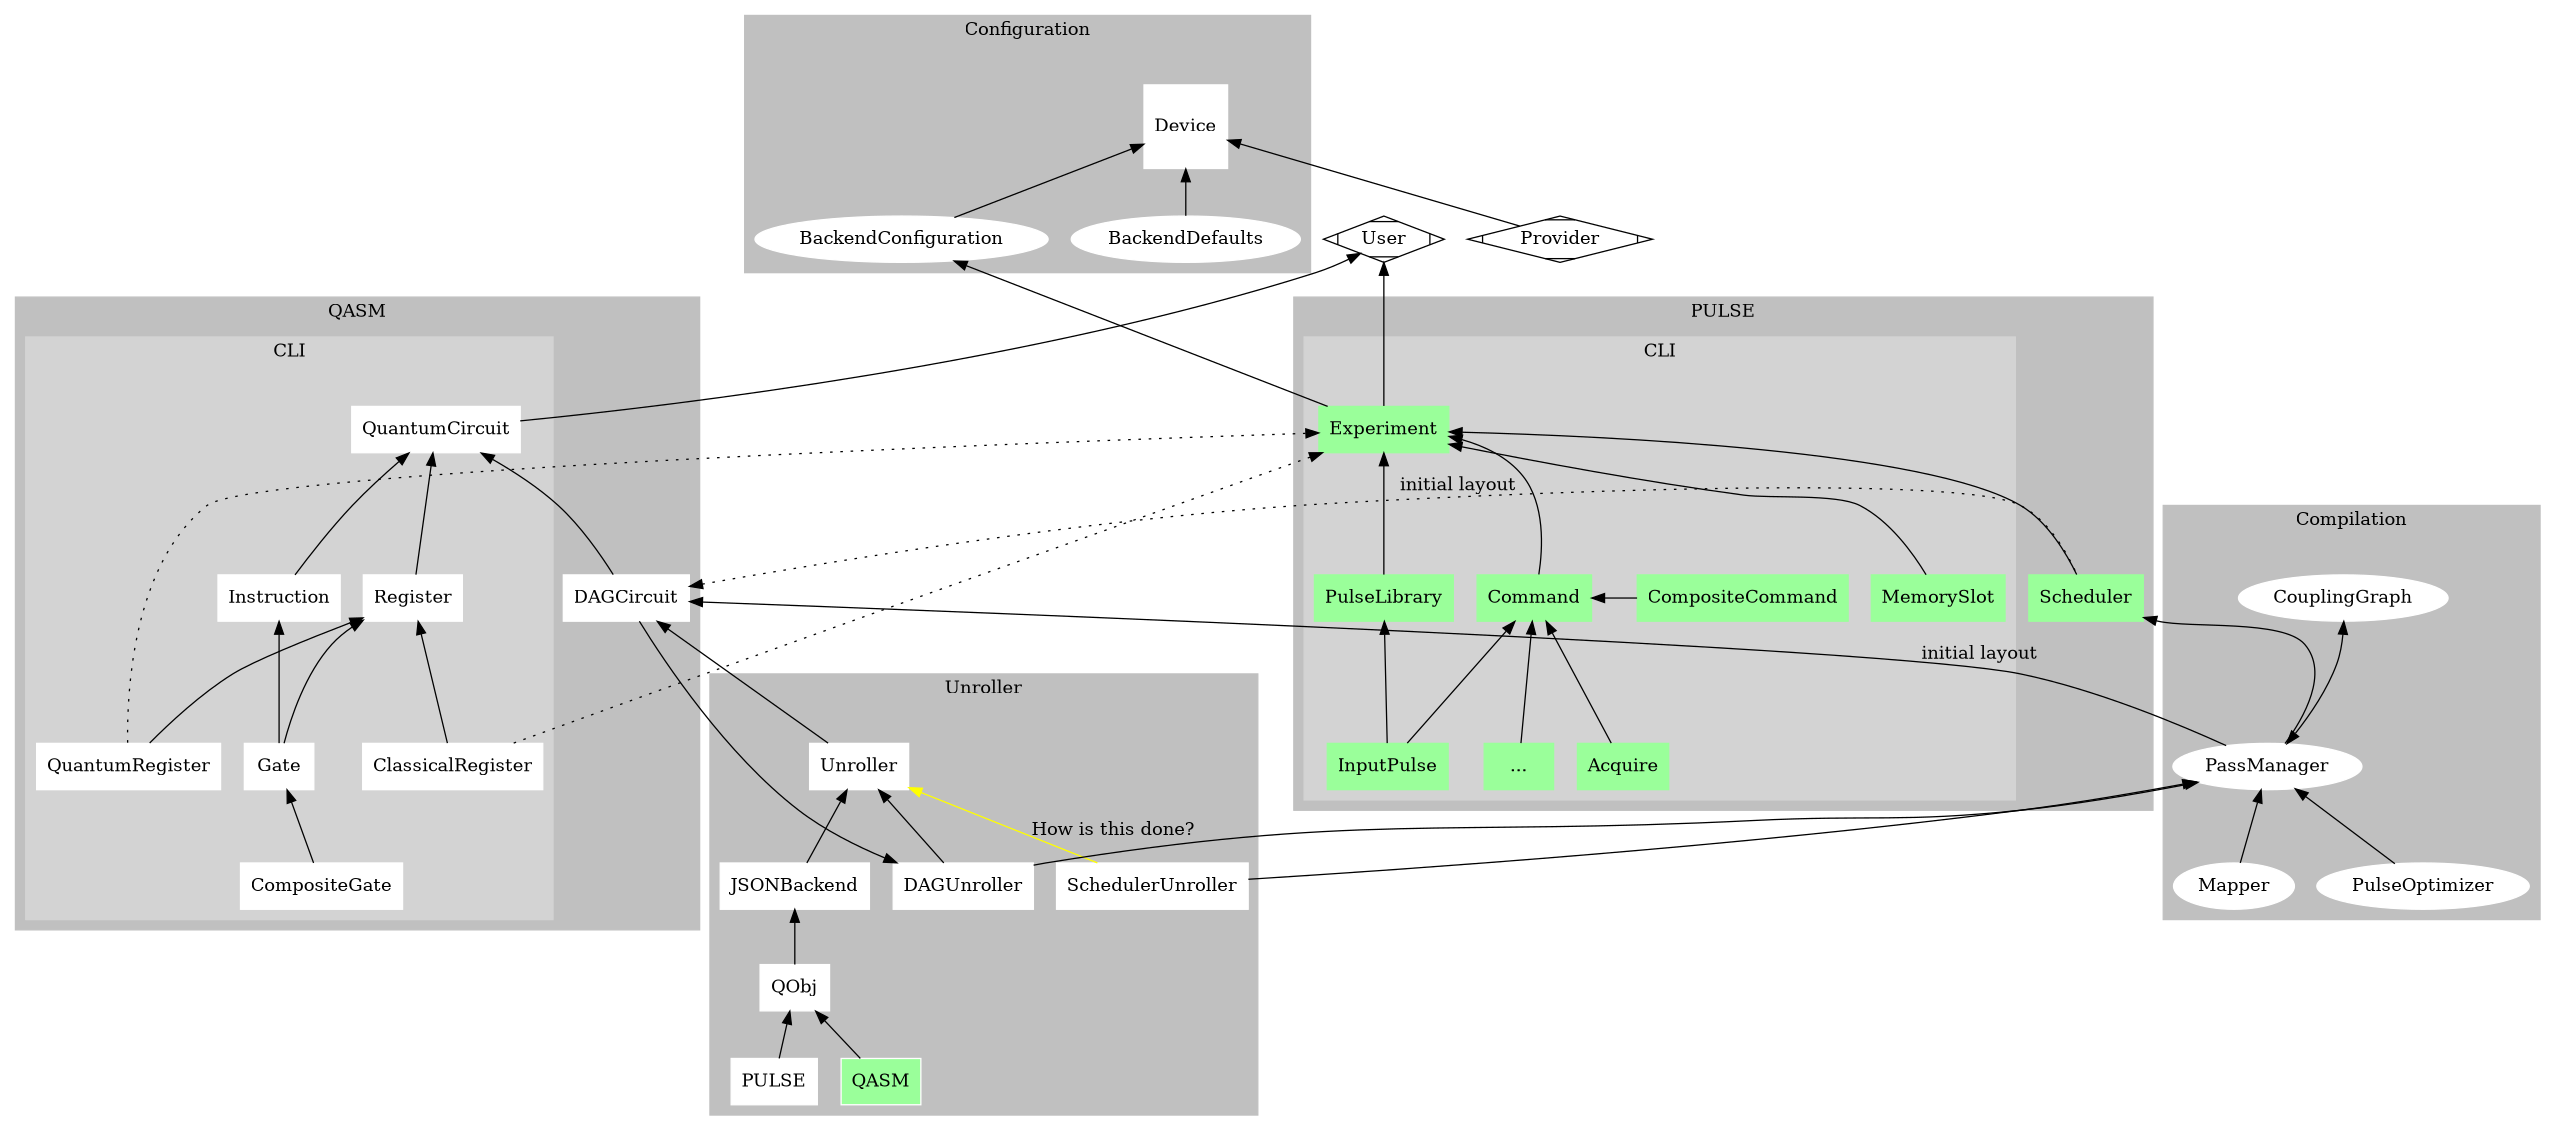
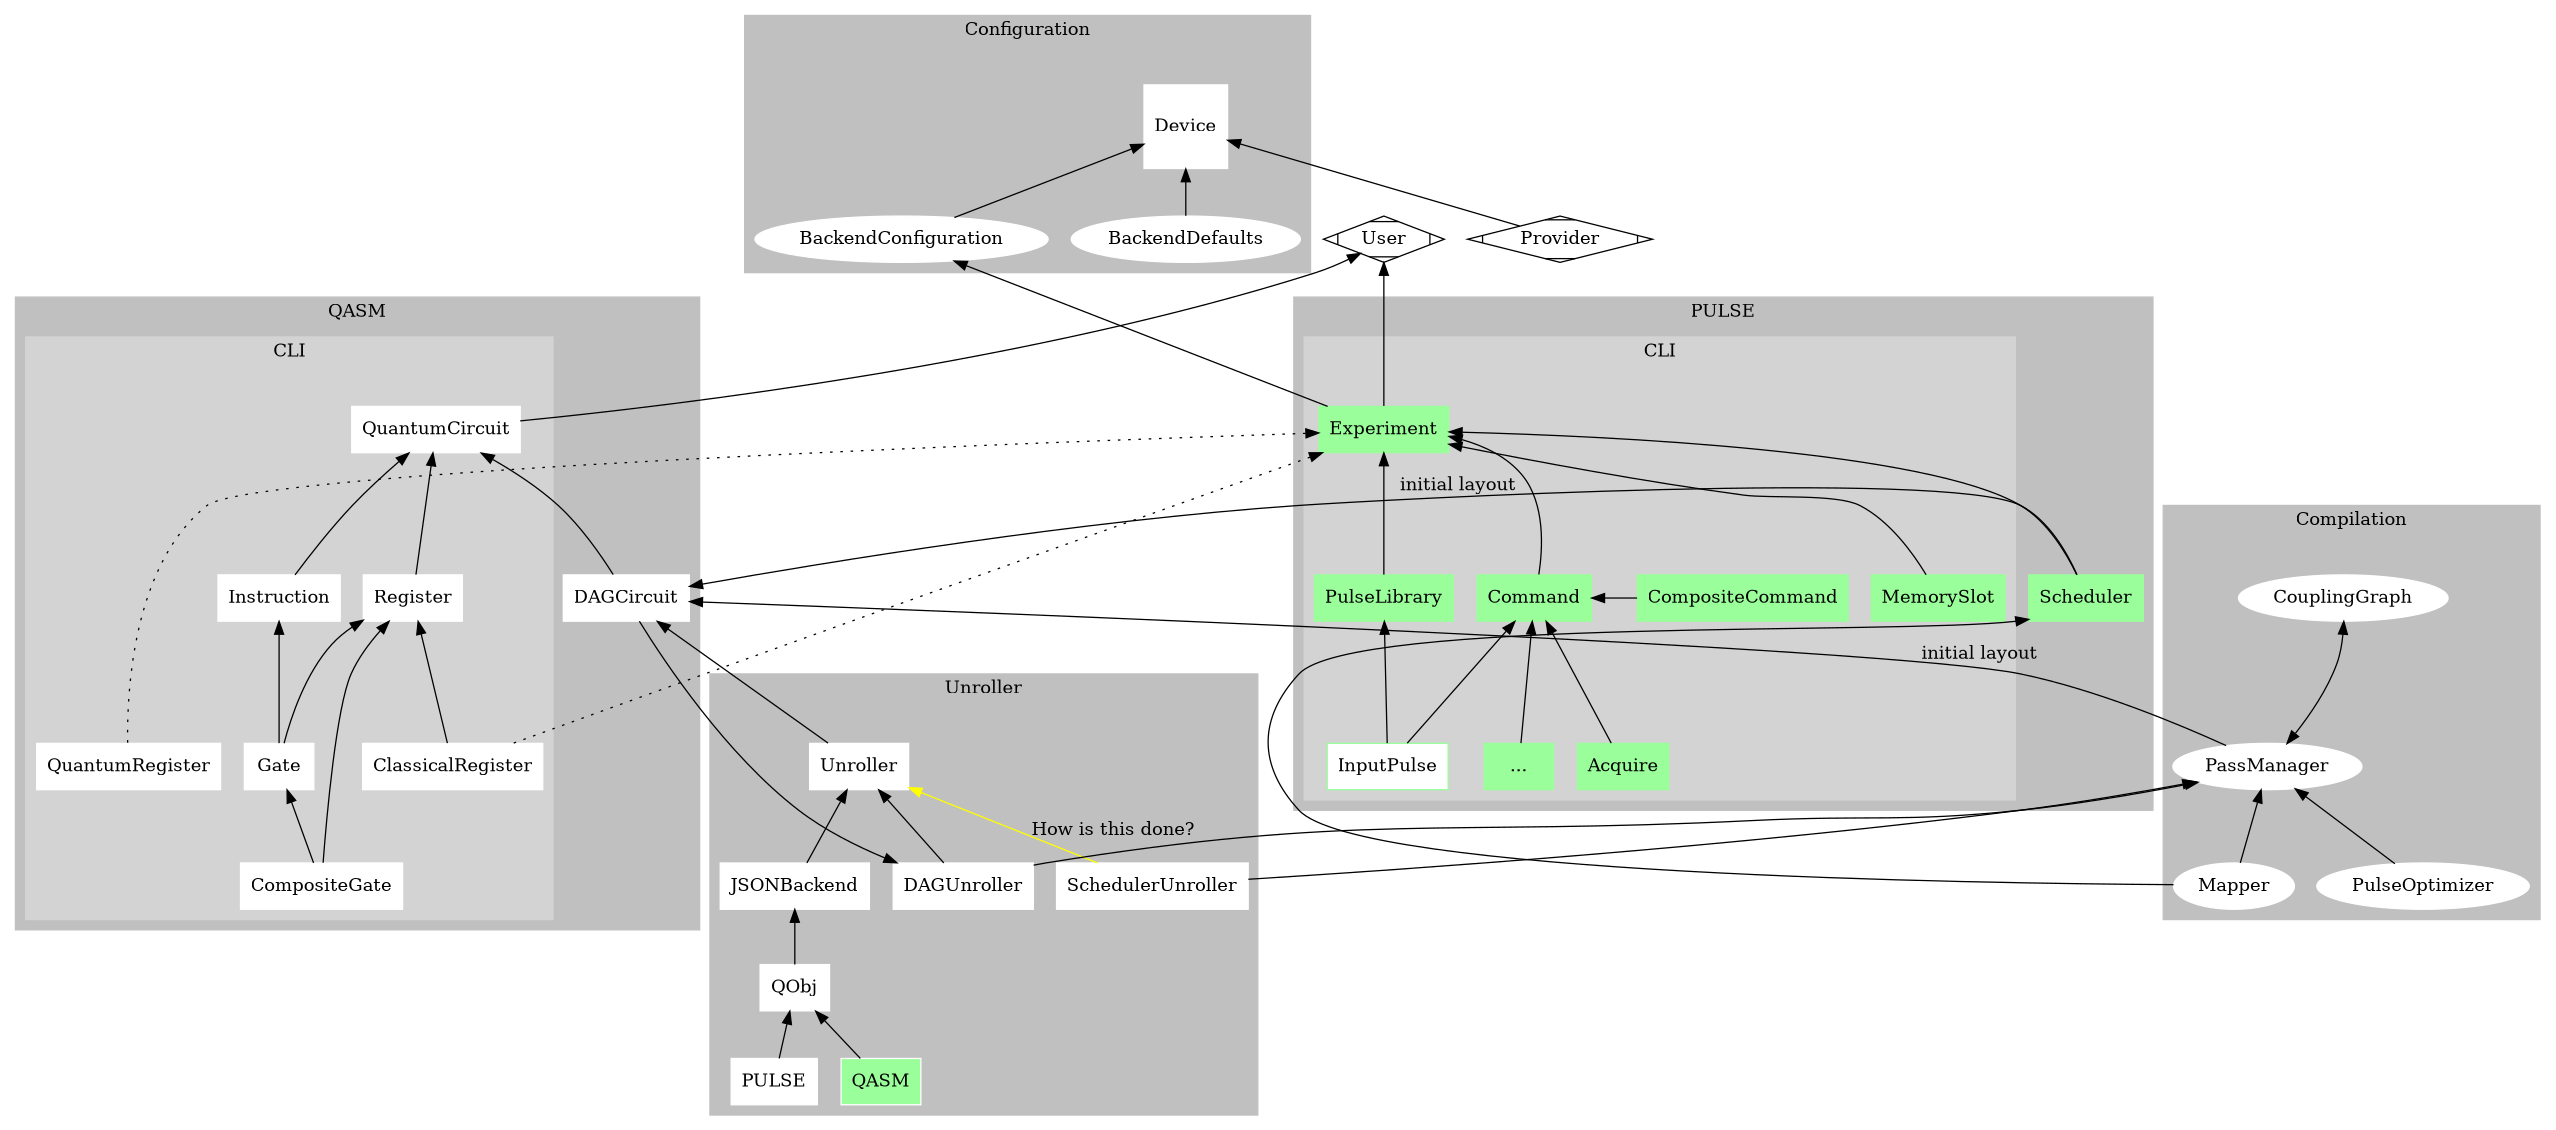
edge "Scheduler" -> "DAGCircuit": style dotted -> solid
edge "PassManager" -> "Scheduler": now "Mapper" -> "Scheduler"
edge "QuantumRegister" -> "Register": now "CompositeGate" -> "Register"
node "InputPulse": fillcolor palegreen1 -> white
